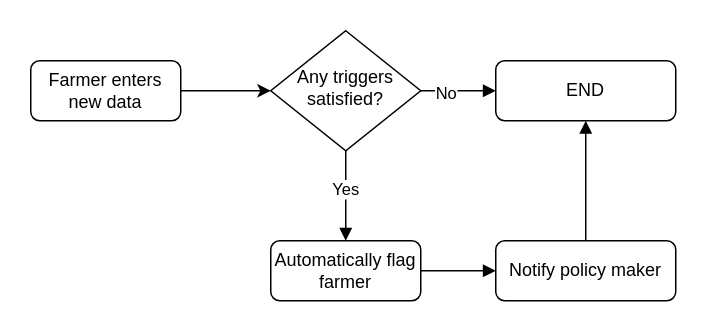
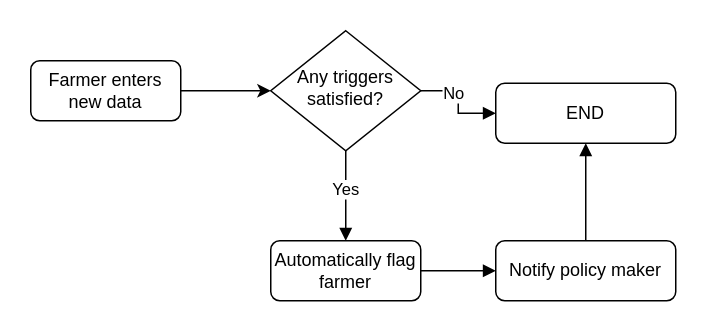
node "END": moved (586, 91) -> (586, 113)
